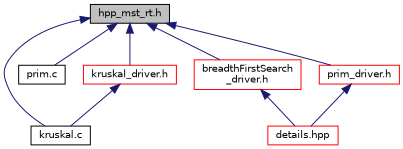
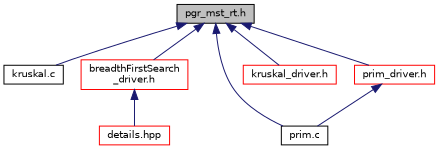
node "hpp_mst_rt.h": label "hpp_mst_rt.h" -> "pgr_mst_rt.h"
edge "kruskal.c" -> "kruskal_driver.h": removed
edge "details.hpp" -> "prim_driver.h": now "prim.c" -> "prim_driver.h"
